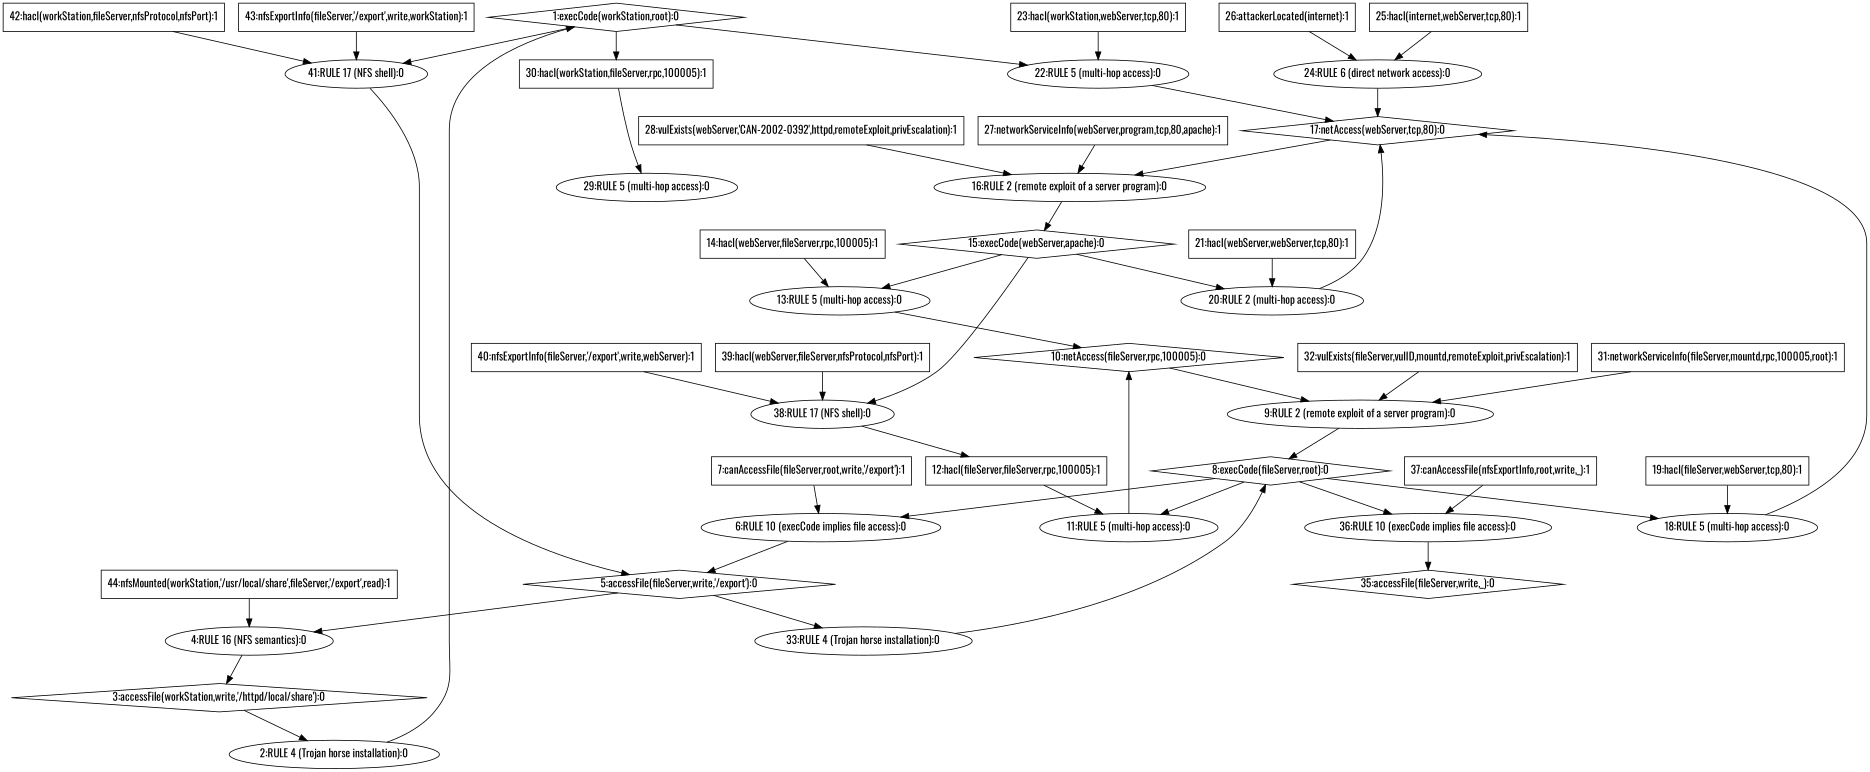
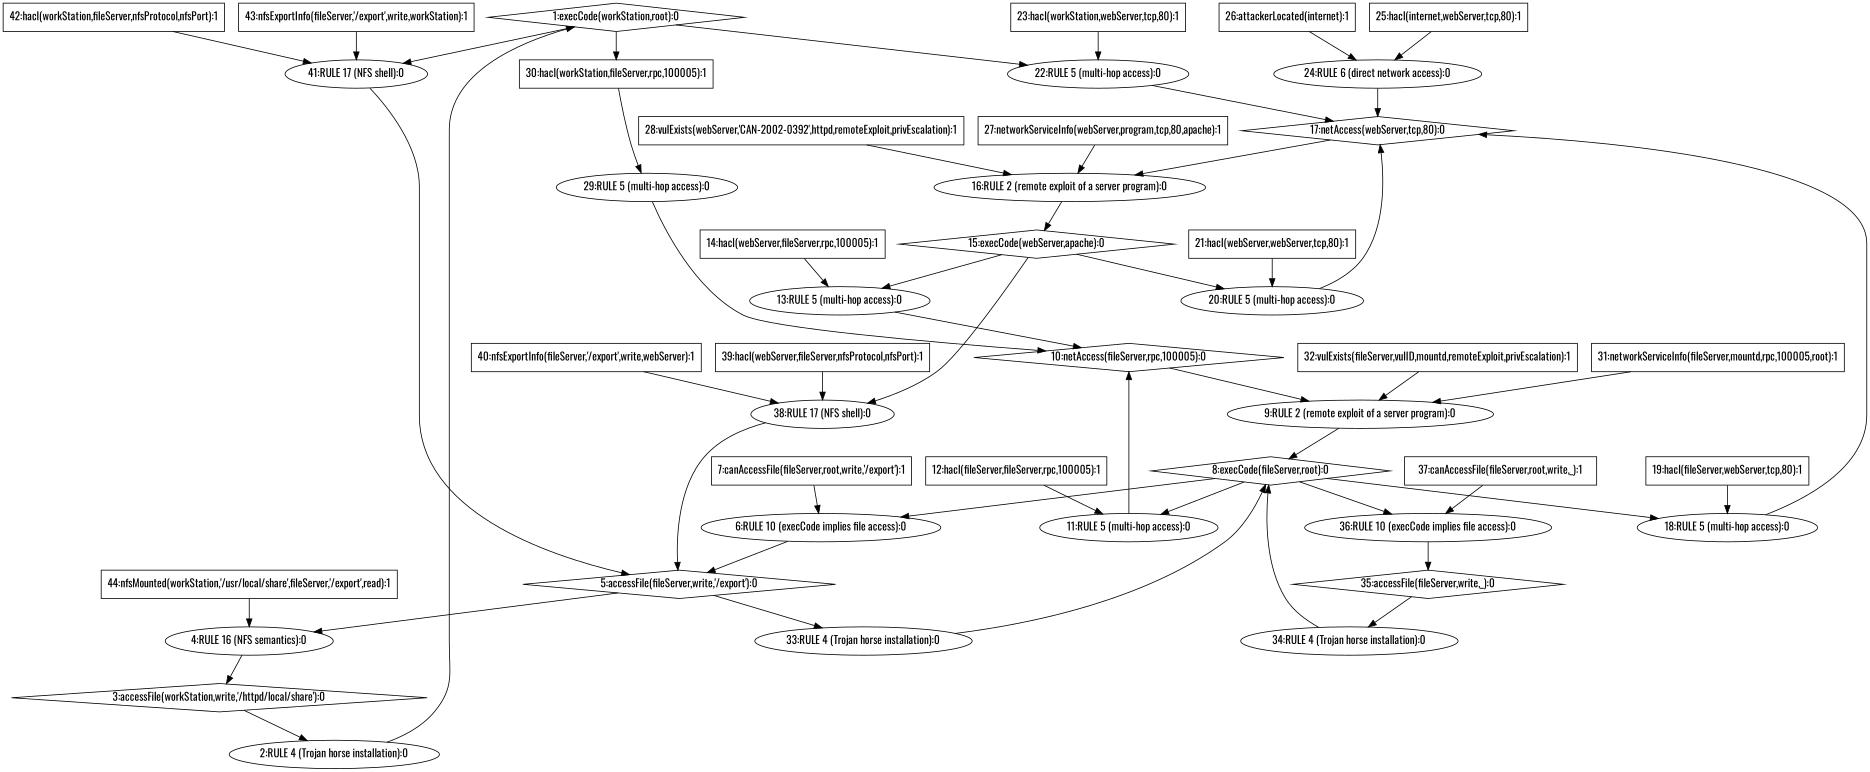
node "20:RULE 2 (multi-hop access):0": label "20:RULE 2 (multi-hop access):0" -> "20:RULE 5 (multi-hop access):0"
edge "29:RULE 5 (multi-hop access):0" -> "10:netAccess(fileServer,rpc,100005):0": added
edge "38:RULE 17 (NFS shell):0" -> "12:hacl(fileServer,fileServer,rpc,100005):1": now "38:RULE 17 (NFS shell):0" -> "5:accessFile(fileServer,write,'/export'):0"
node "37:canAccessFile(nfsExportInfo,root,write,_):1": label "37:canAccessFile(nfsExportInfo,root,write,_):1" -> "37:canAccessFile(fileServer,root,write,_):1"
node "34:RULE 4 (Trojan horse installation):0": added
